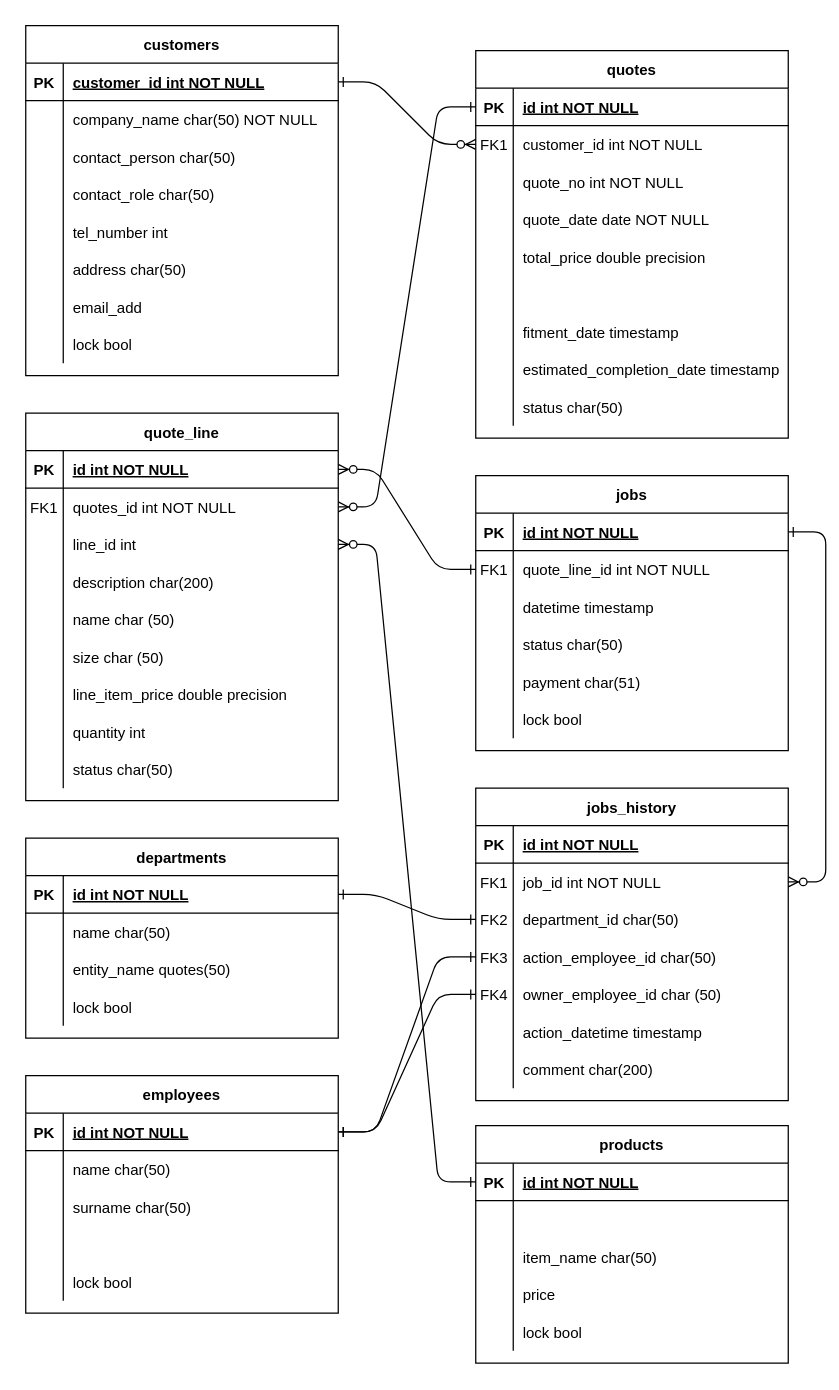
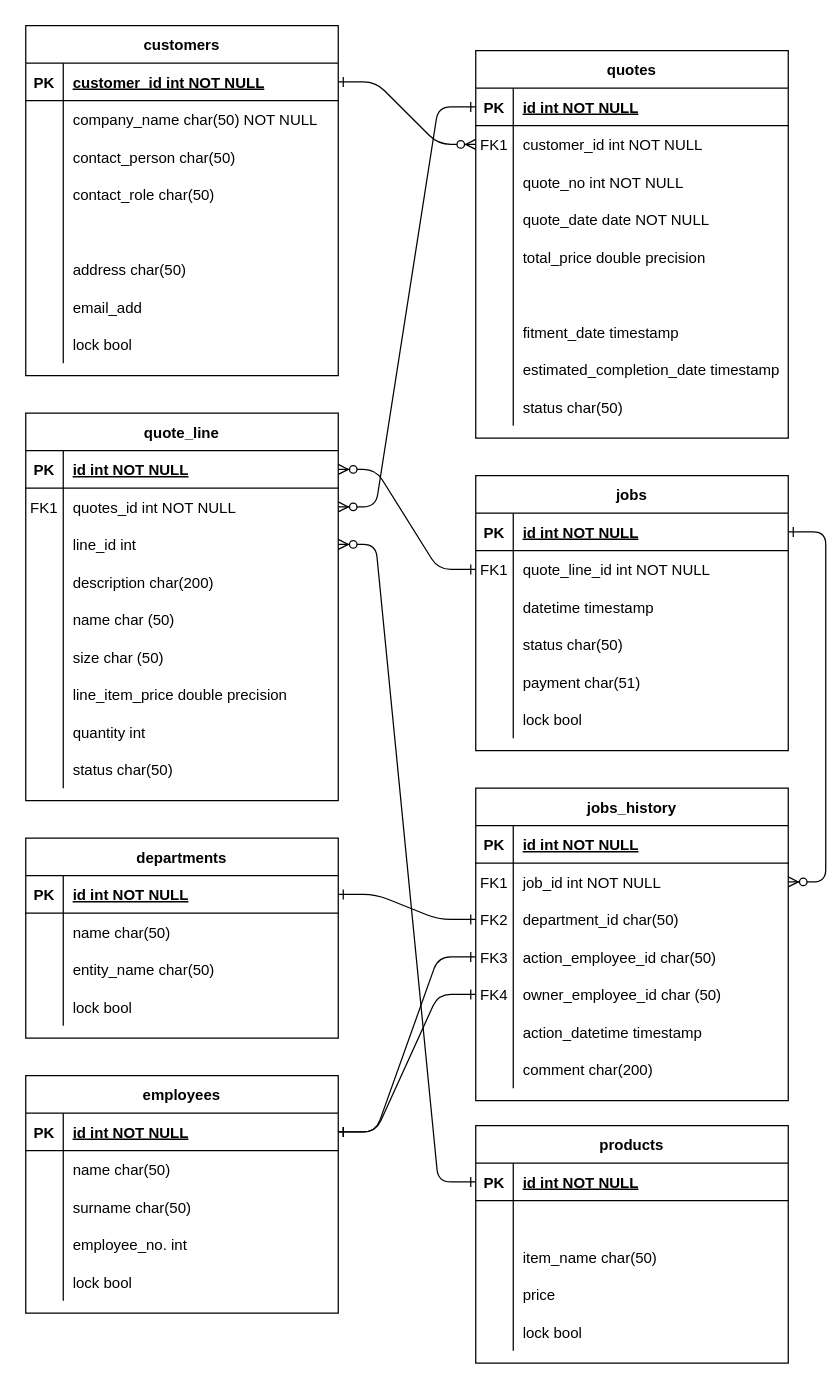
node "tel_number int": removed
node "entity_name quotes(50)": label "entity_name quotes(50)" -> "entity_name char(50)"
node "employee_no. int": added
